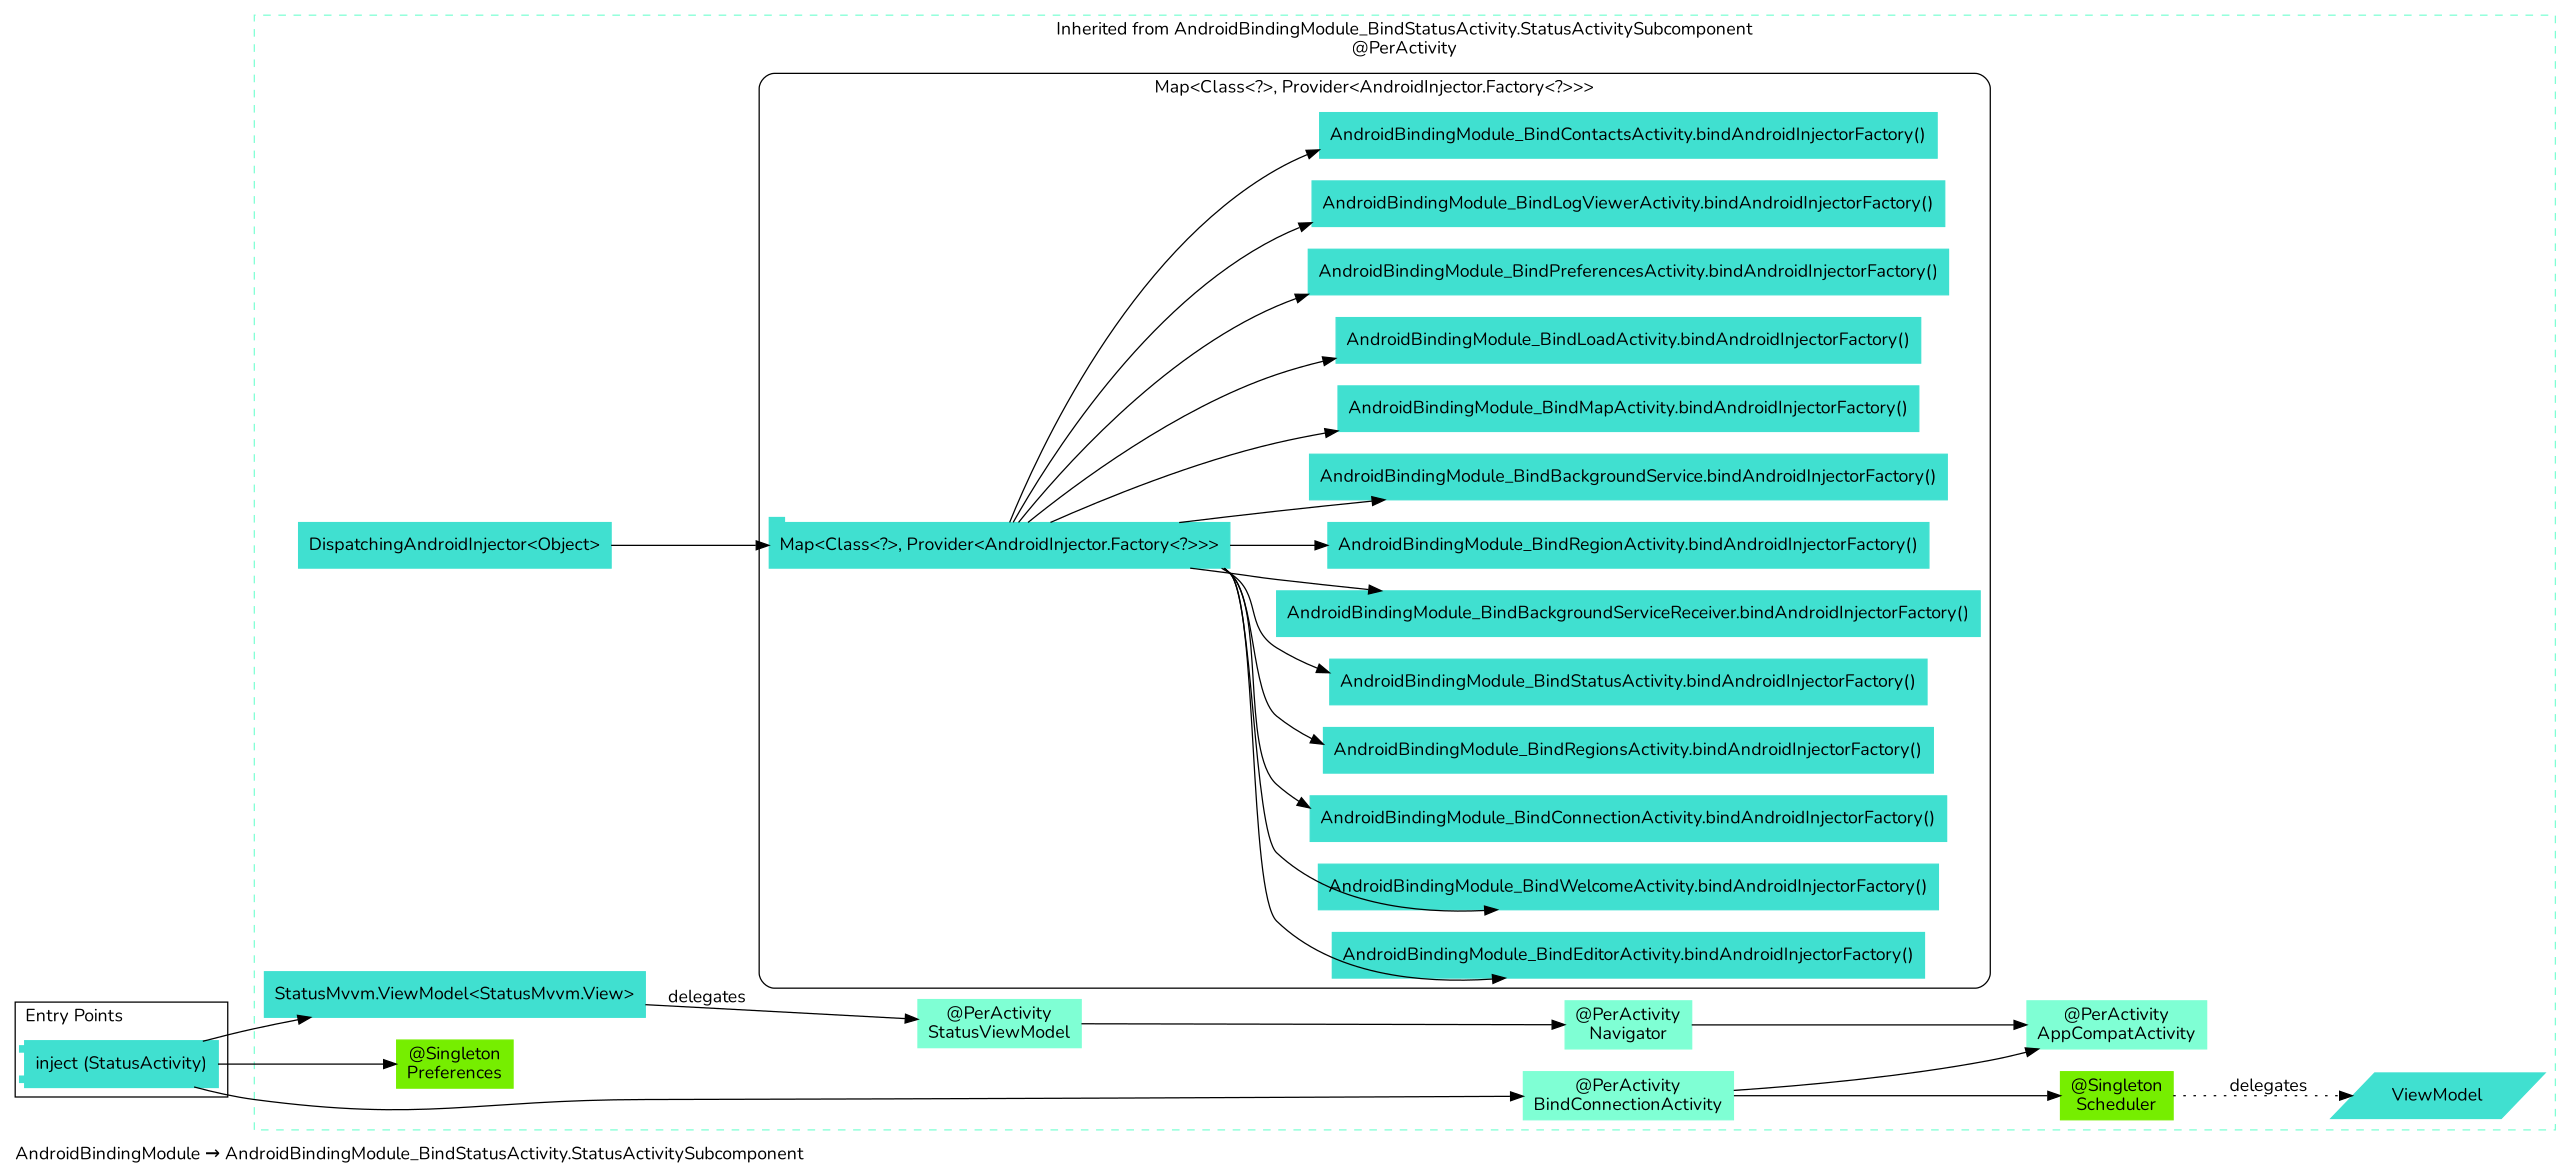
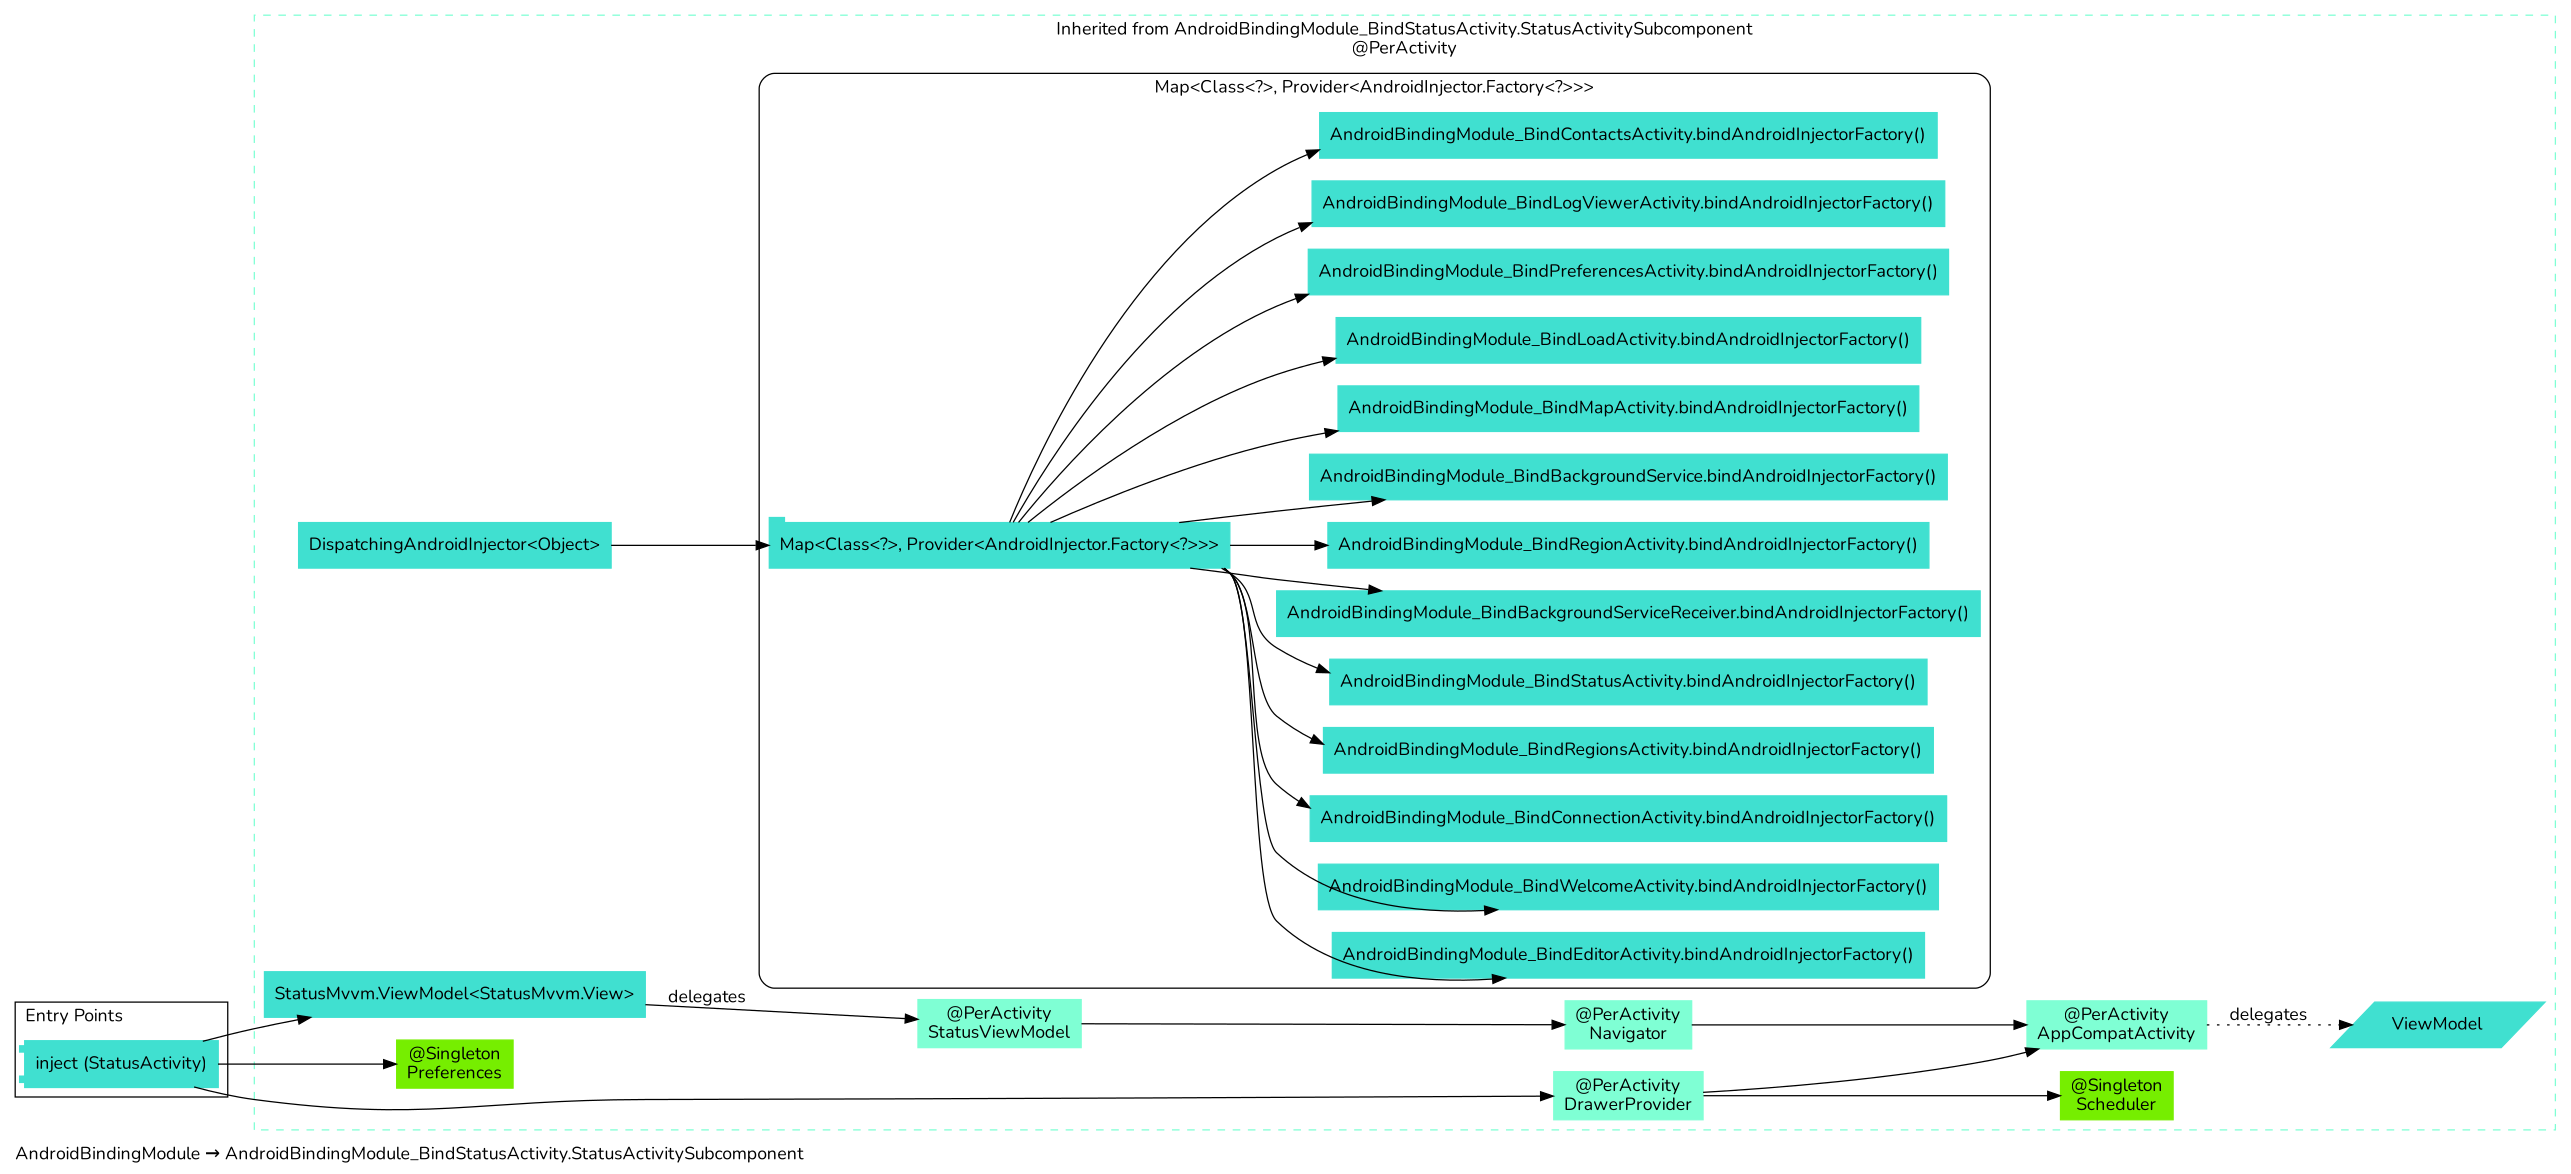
node "@PerActivity BindConnectionActivity": label "@PerActivity BindConnectionActivity" -> "@PerActivity DrawerProvider"
edge "@Singleton Scheduler" -> "ViewModel": now "@PerActivity AppCompatActivity" -> "ViewModel"
